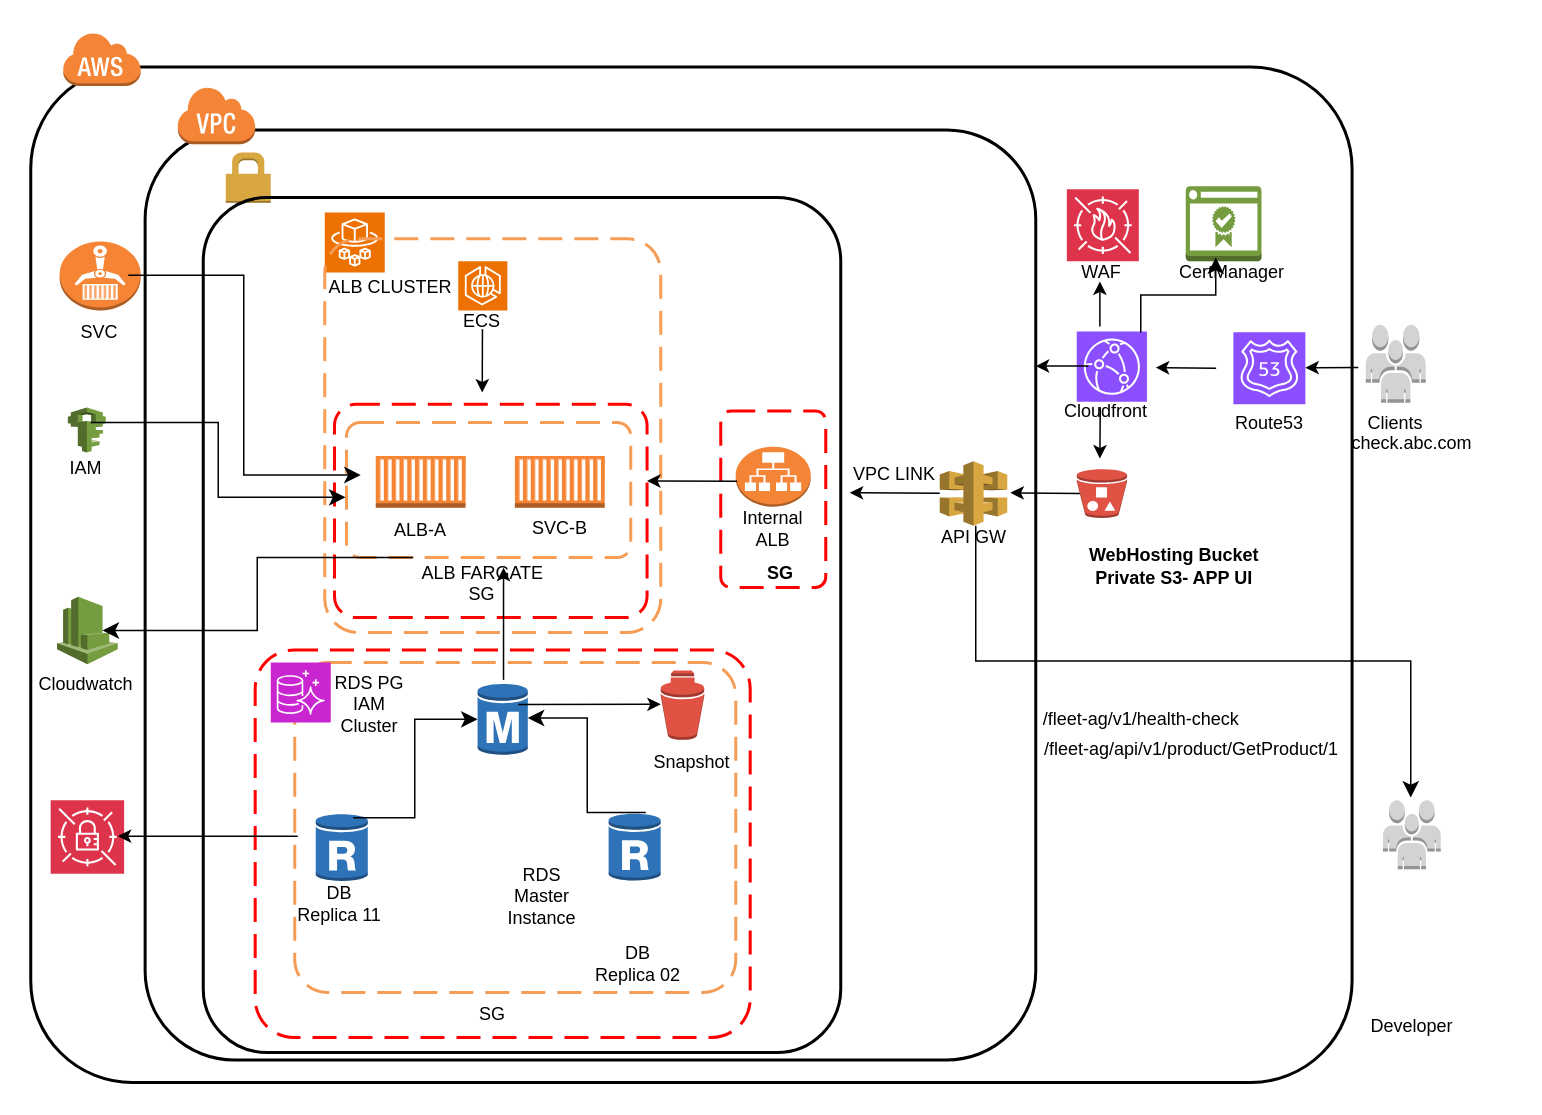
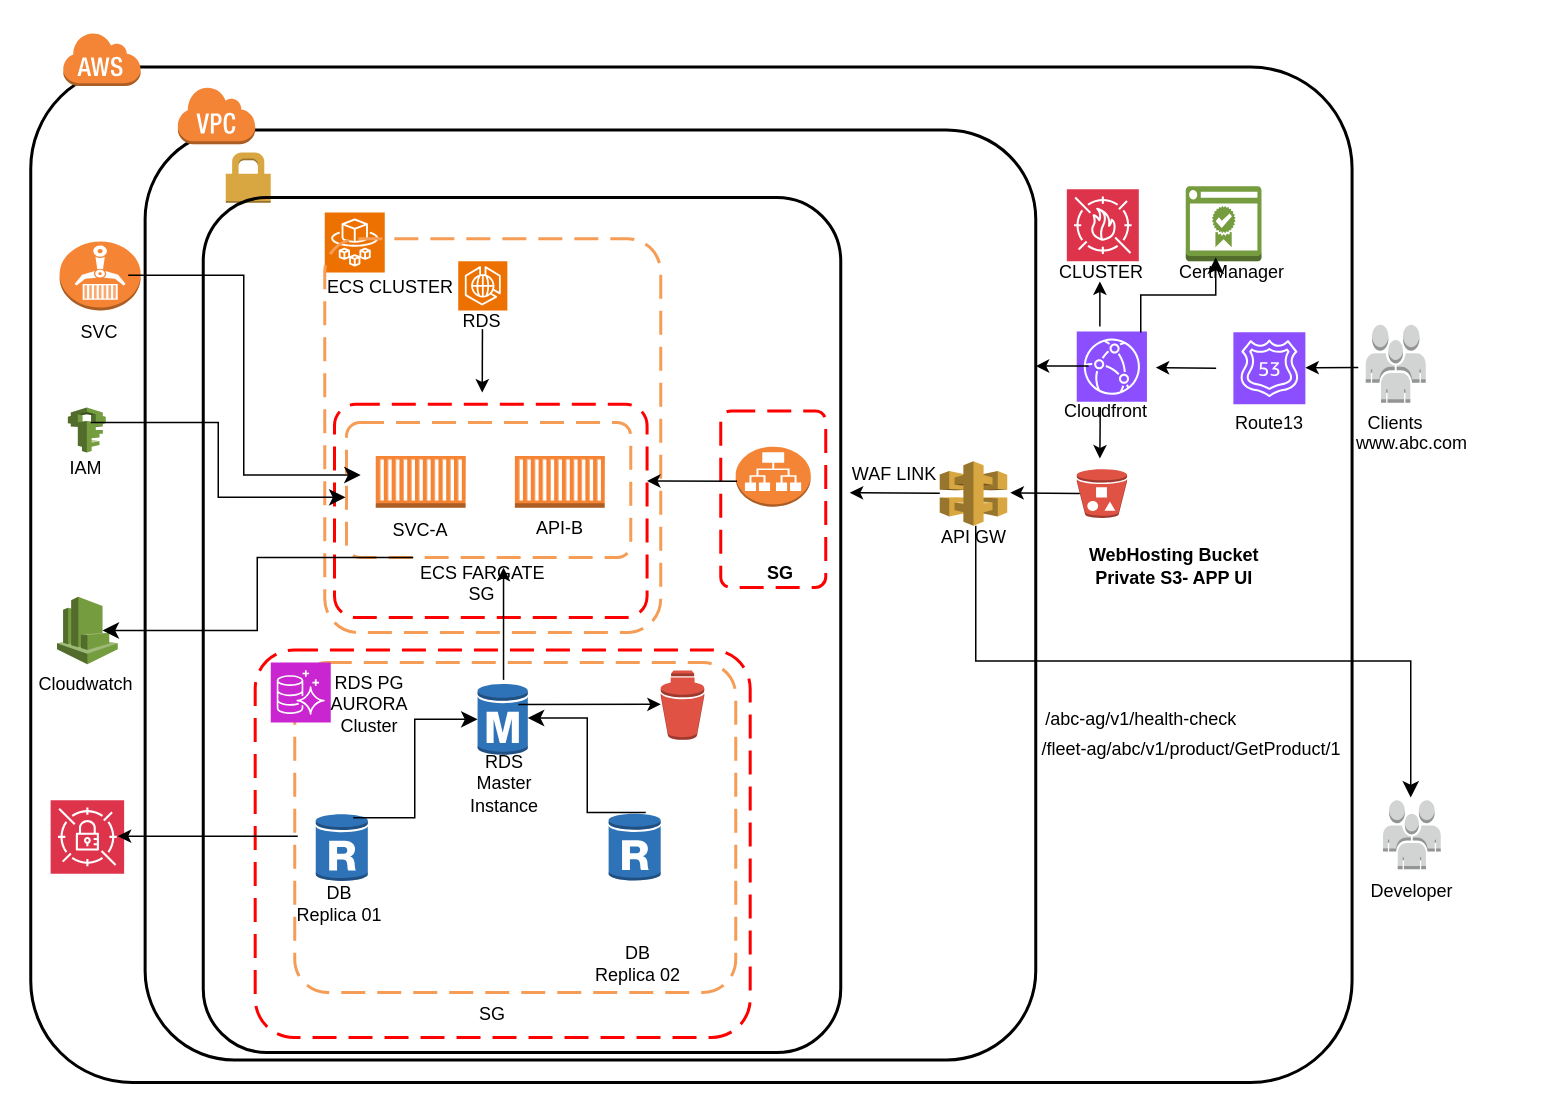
node "WAF": label "WAF" -> "CLUSTER"
node "ALB CLUSTER": label "ALB CLUSTER" -> "ECS CLUSTER"
node "ECS": label "ECS" -> "RDS"
node "Route53": label "Route53" -> "Route13"
node "check.abc.com": label "check.abc.com" -> "www.abc.com"
node "VPC LINK": label "VPC LINK" -> "WAF LINK"
node "SVC-B": label "SVC-B" -> "API-B"
node "Internal ALB": removed
node "ALB-A": label "ALB-A" -> "SVC-A"
node "ALB FARGATE": label "ALB FARGATE" -> "ECS FARGATE"
node "RDS PG IAM Cluster": label "RDS PG IAM Cluster" -> "RDS PG AURORA Cluster"
node "/fleet-ag/v1/health-check": label "/fleet-ag/v1/health-check" -> "/abc-ag/v1/health-check"
node "/fleet-ag/api/v1/product/GetProduct/1": label "/fleet-ag/api/v1/product/GetProduct/1" -> "/fleet-ag/abc/v1/product/GetProduct/1"
node "Snapshot": removed
node "RDS Master Instance": moved (542, 897) -> (504, 784)
node "DB Replica 11": label "DB Replica 11" -> "DB Replica 01"
node "Developer": moved (1412, 1026) -> (1412, 891)
